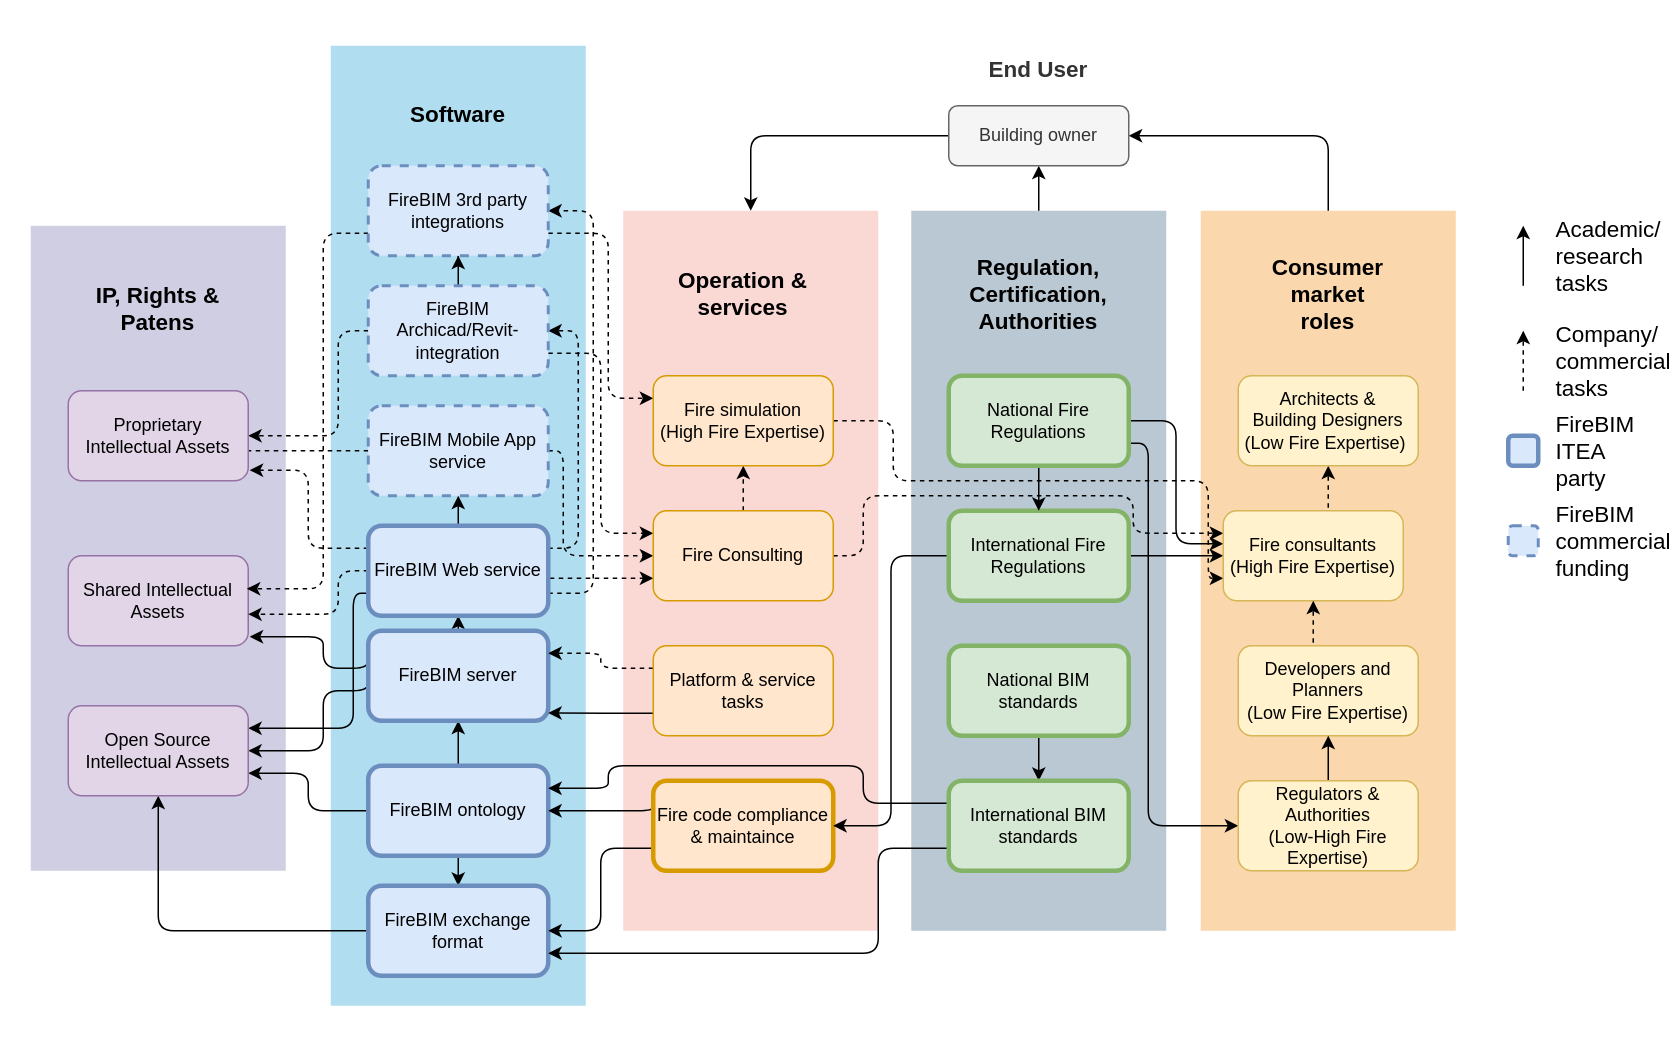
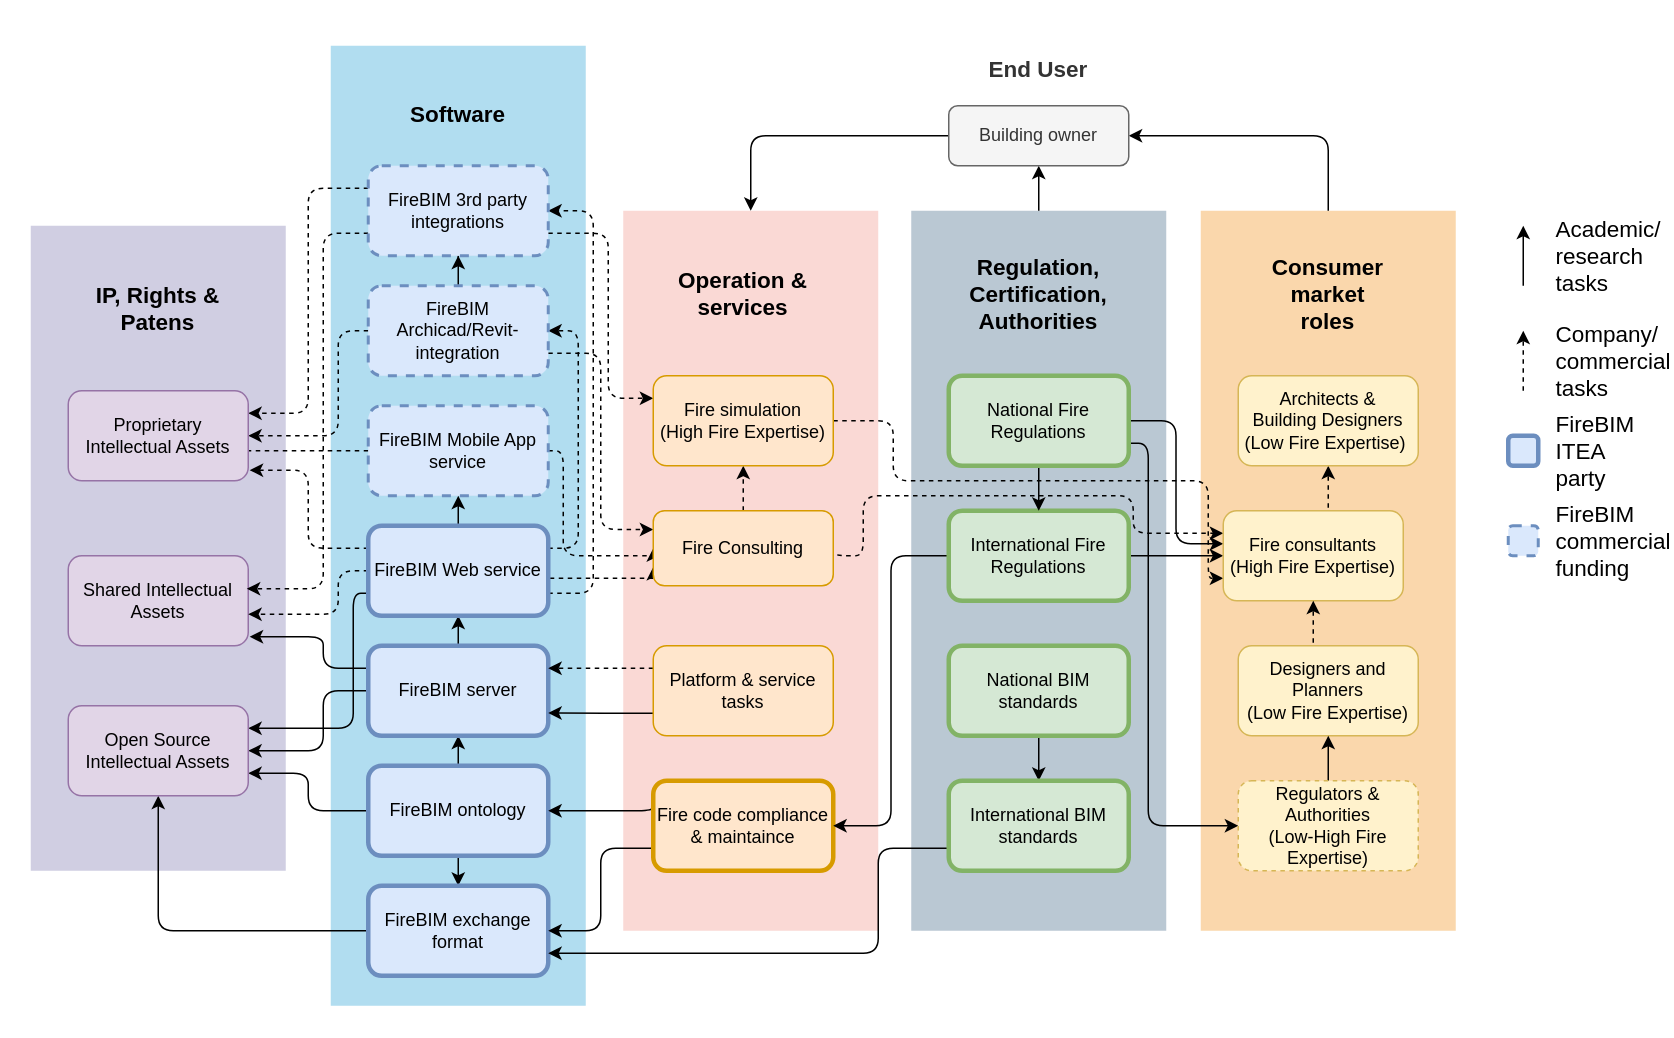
edge "FireBIM 3rd party integrations" -> "Proprietary Intellectual Assets": added
node "Fire Consulting": size 180x90 -> 180x75
node "FireBIM server": moved (458, 676) -> (458, 691)
node "Developers and Planners (Low Fire Expertise)": label "Developers and Planners (Low Fire Expertise)" -> "Designers and Planners (Low Fire Expertise)"
edge "International BIM standards" -> "FireBIM ontology": removed
node "Regulators & Authorities (Low-High Fire Expertise)": style solid -> dashed
